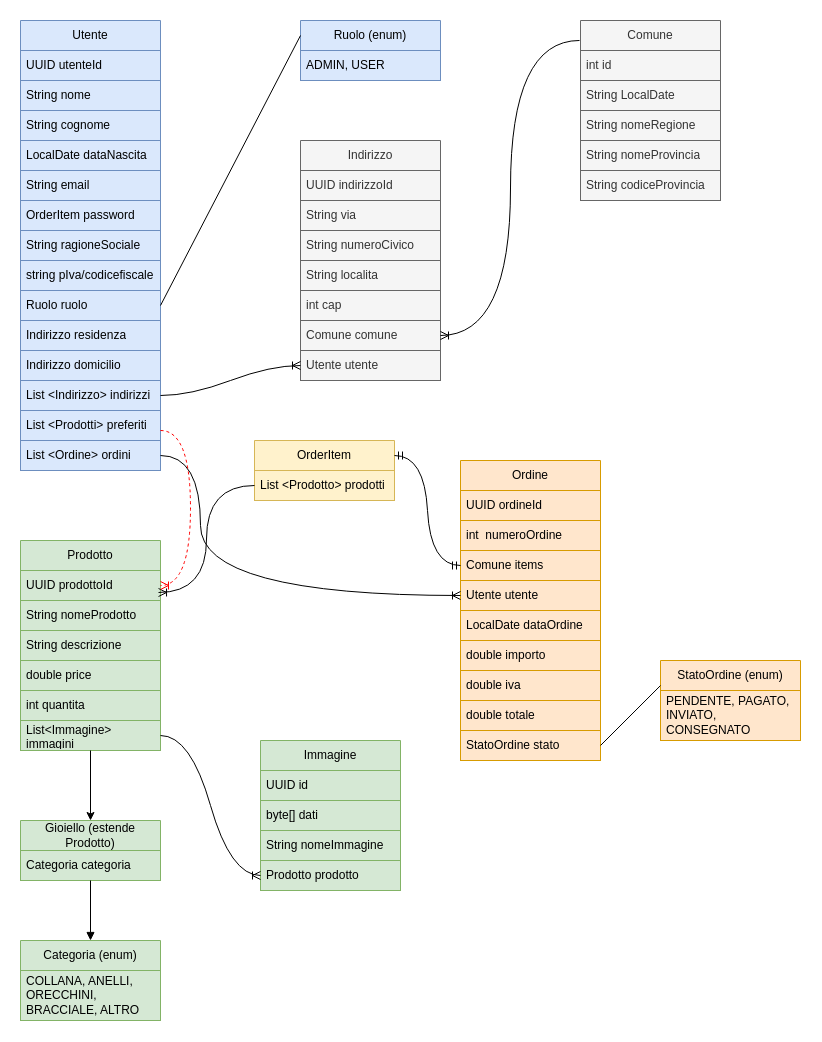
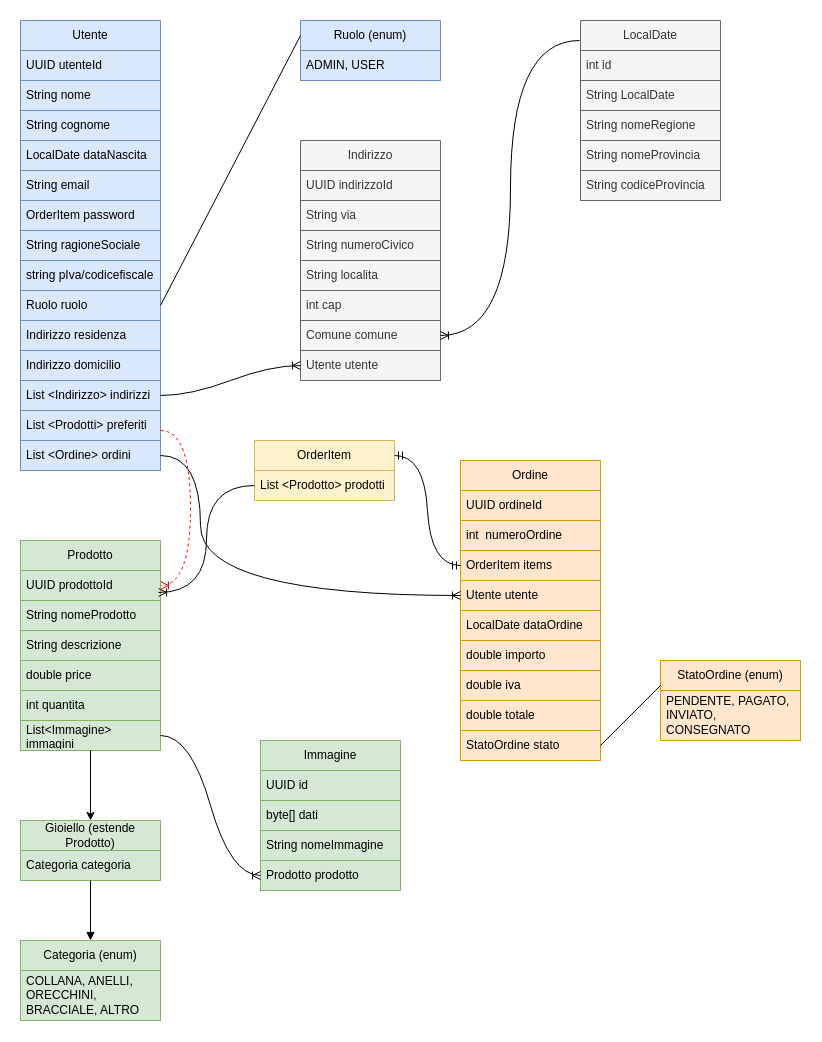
node "Comune": label "Comune" -> "LocalDate"
node "Comune items": label "Comune items" -> "OrderItem items"
